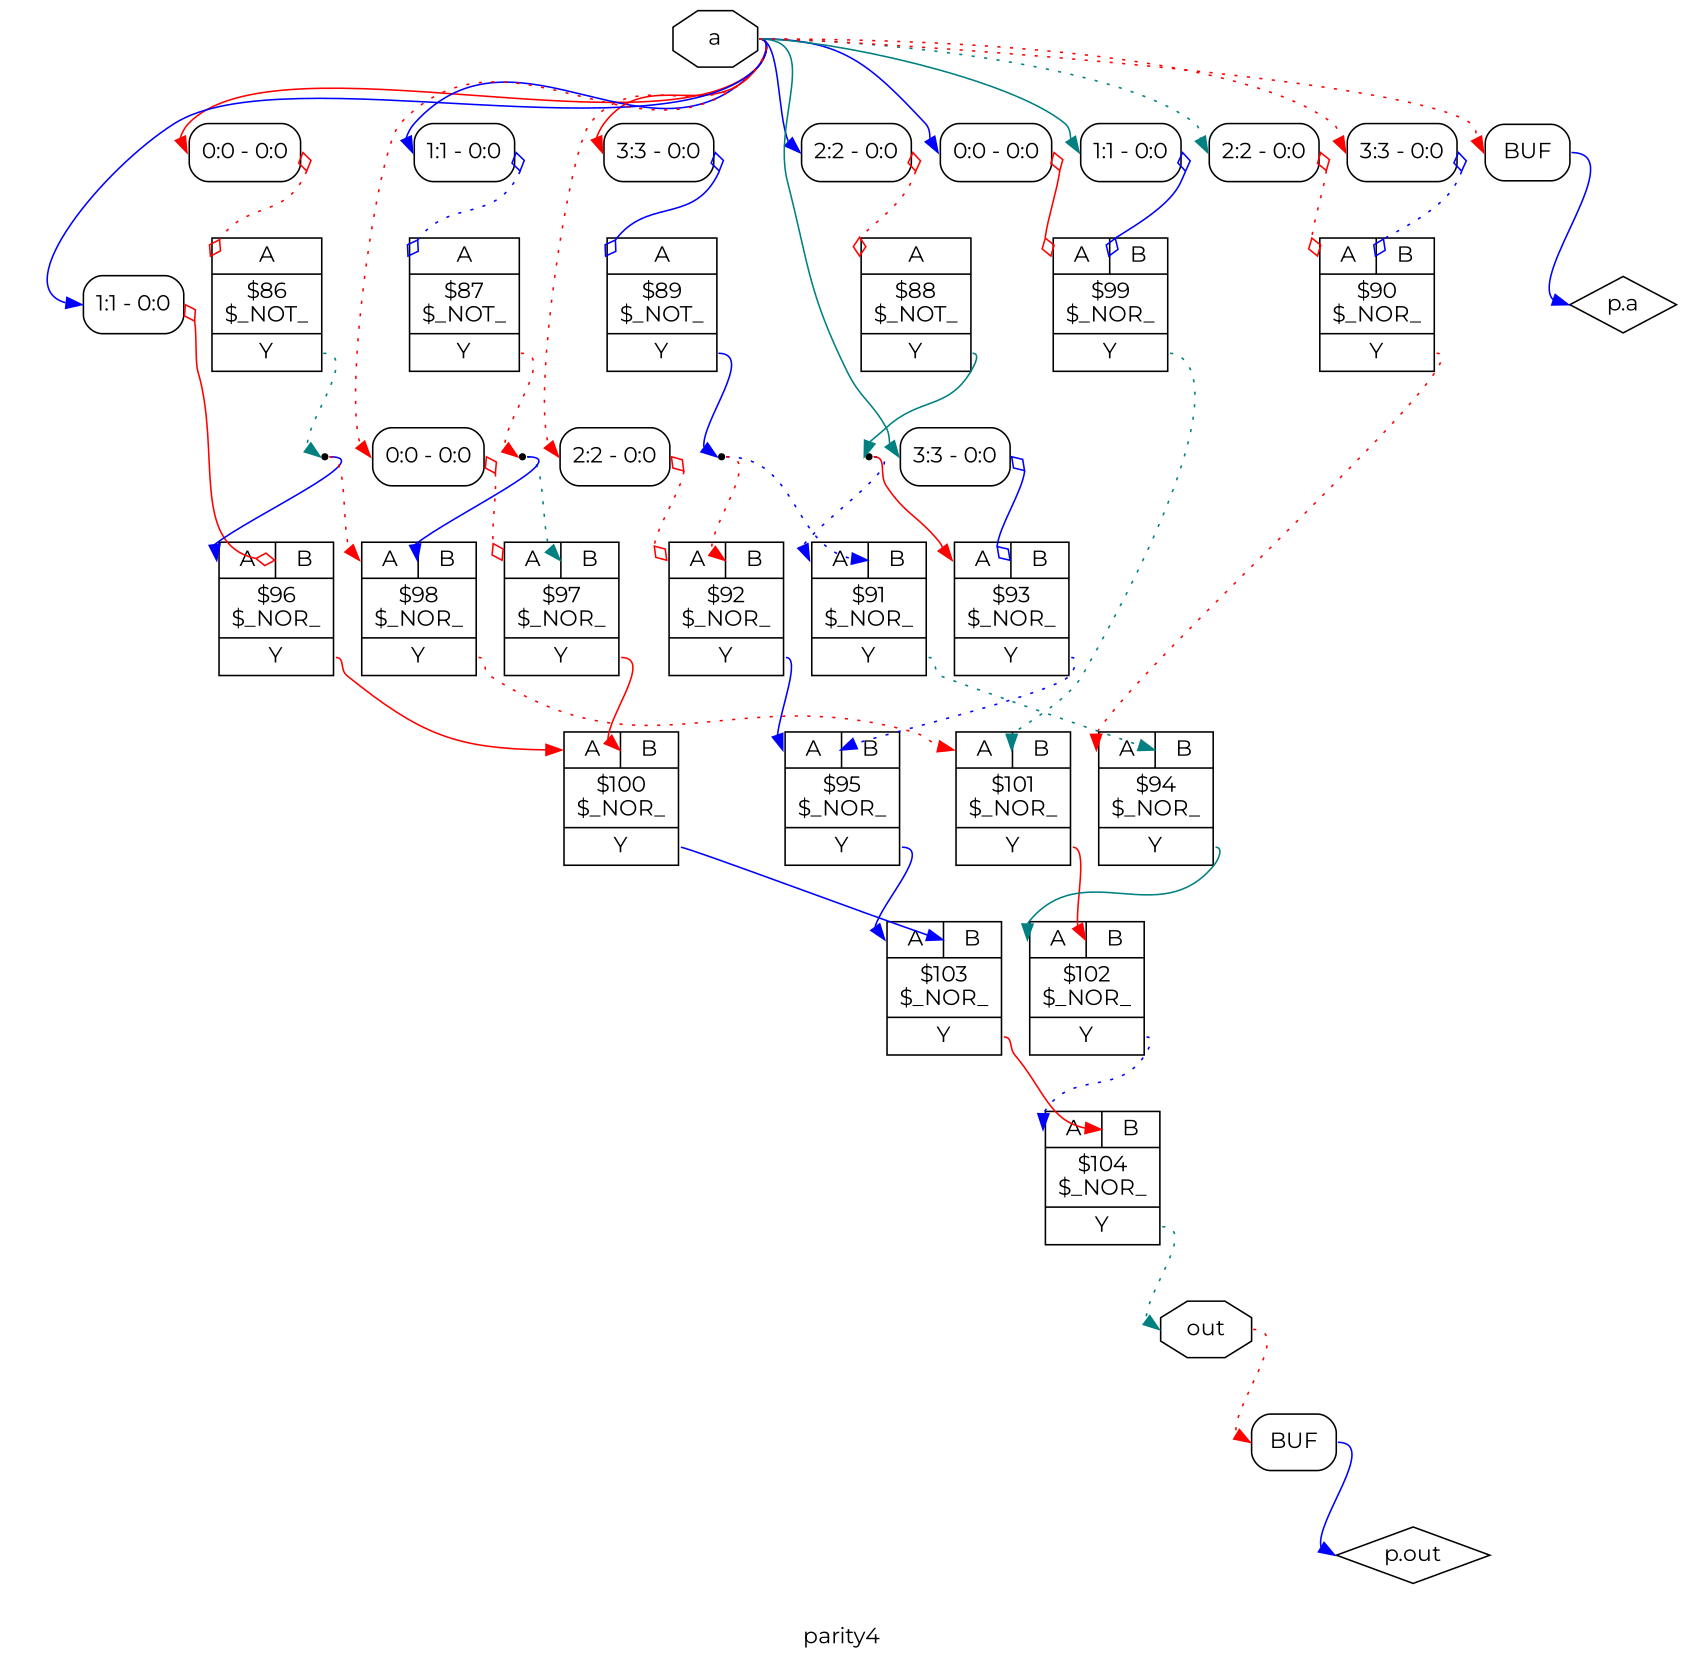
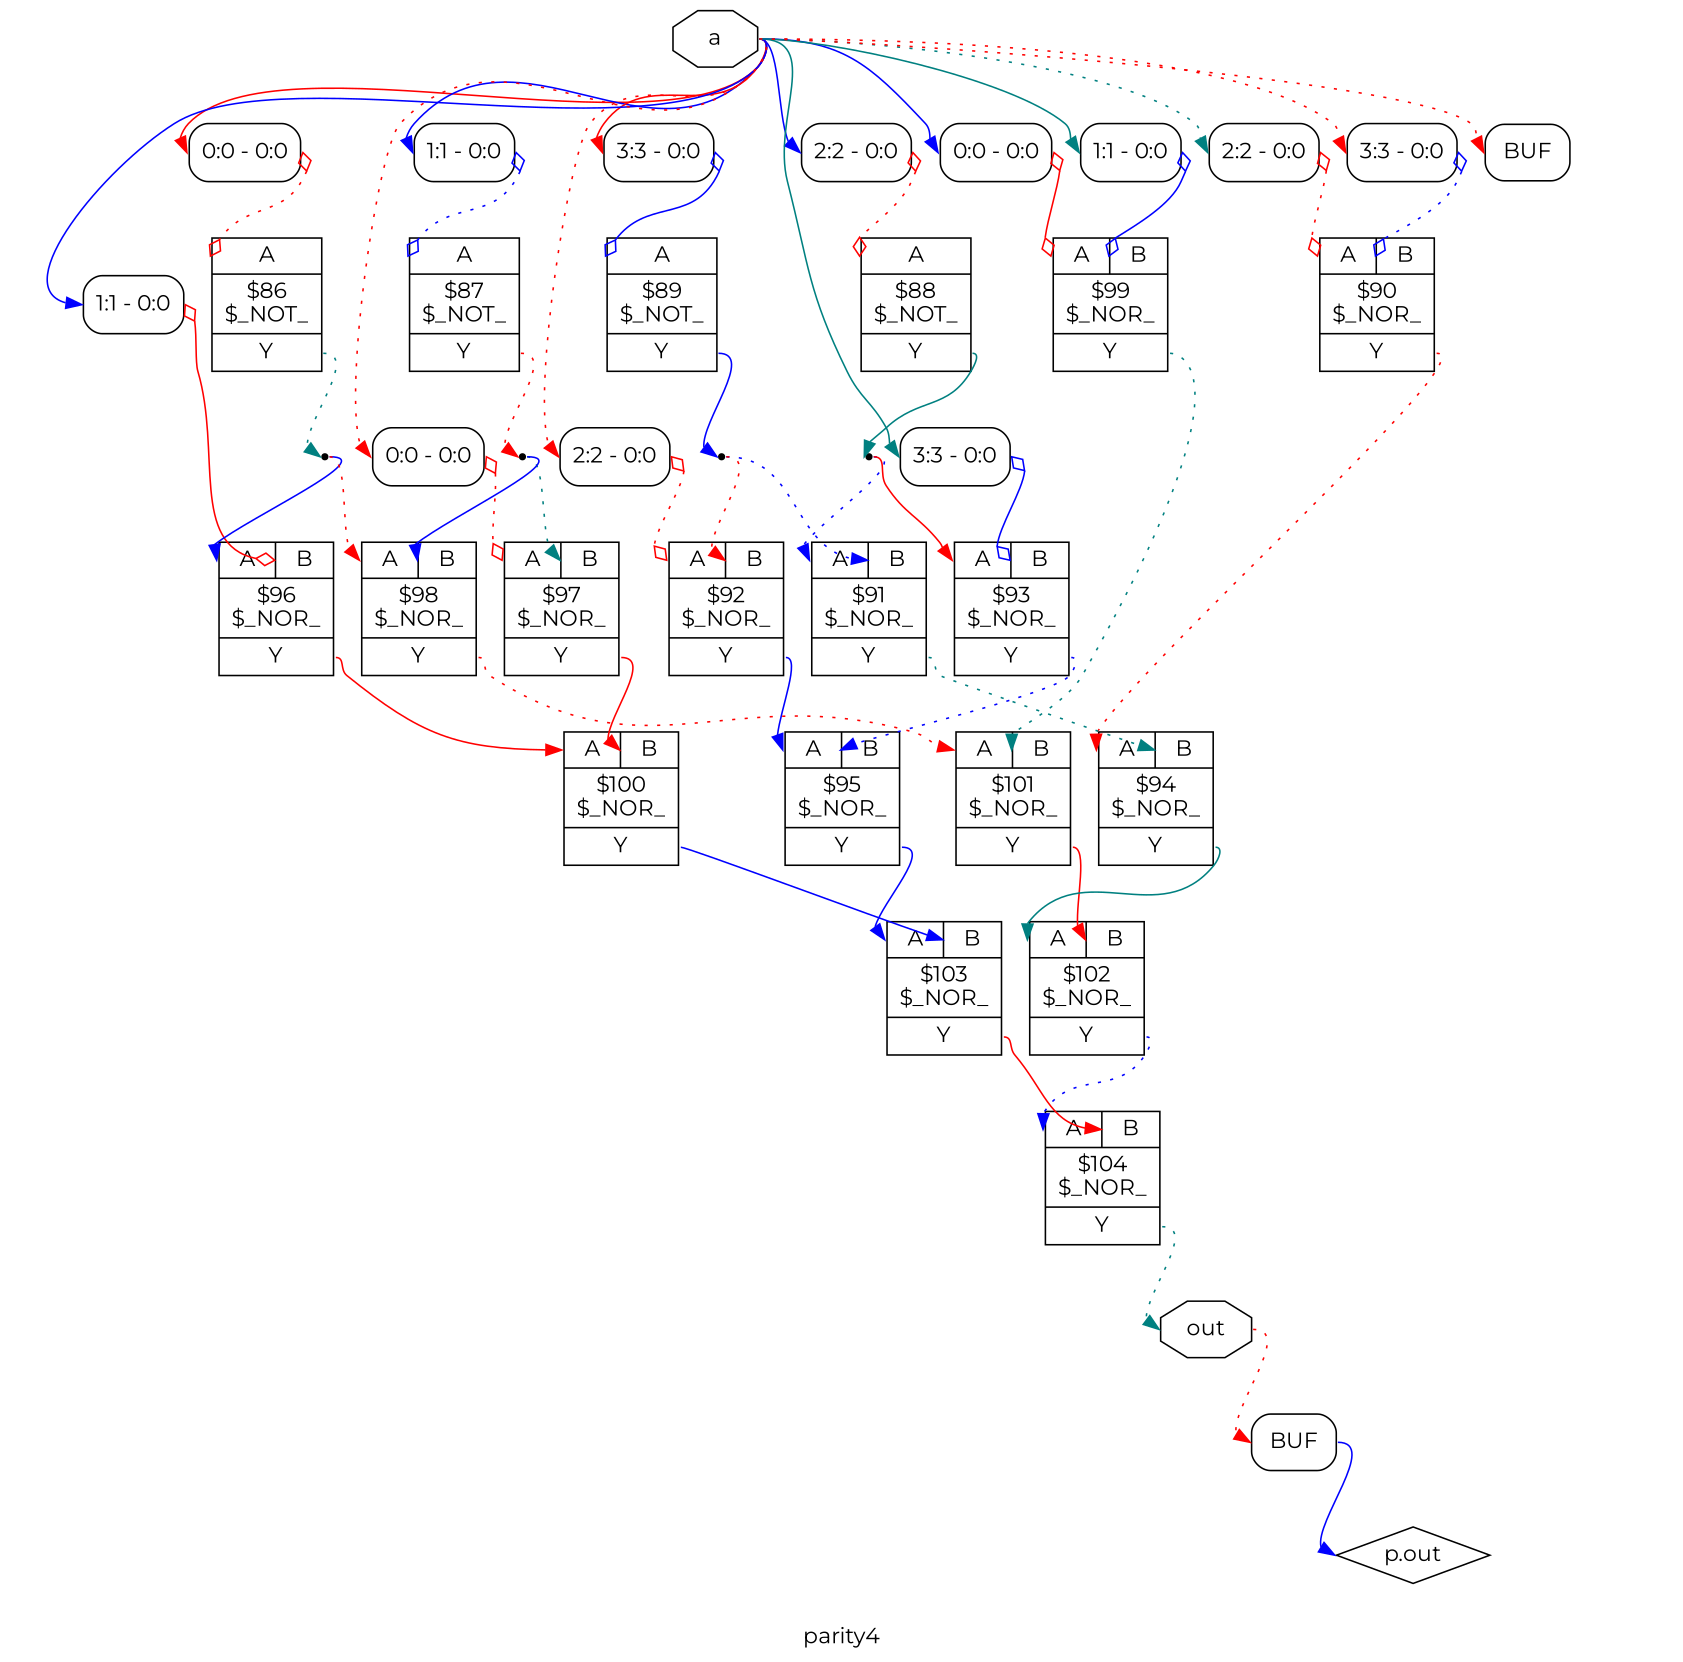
node "p.a": removed
